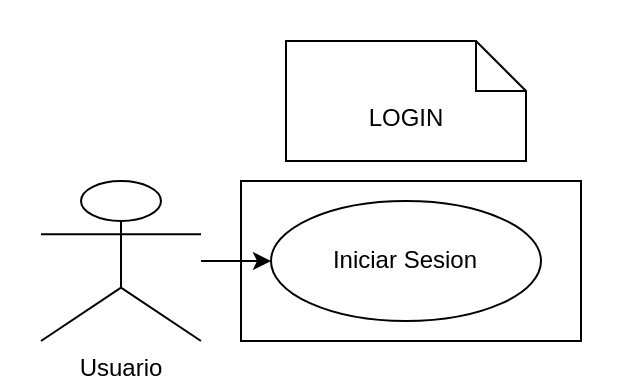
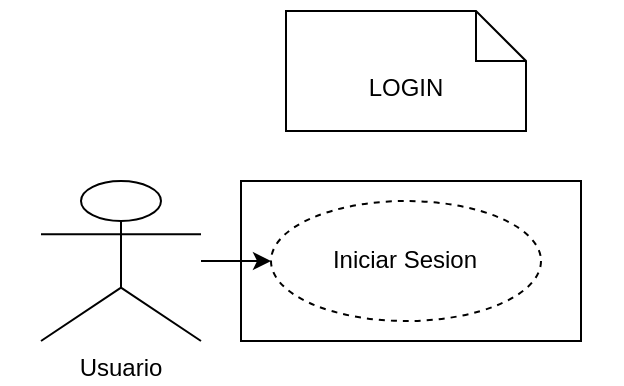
node "LOGIN": moved (406, 101) -> (406, 71)
node "Iniciar Sesion": style solid -> dashed
